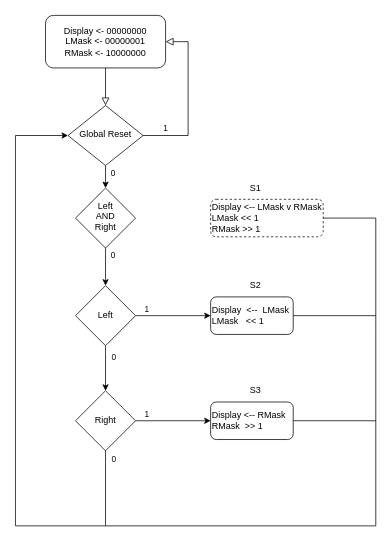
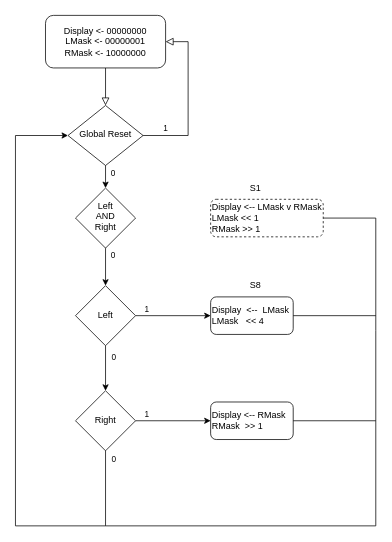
node "S2": label "S2" -> "S8"
node "Display <-- LMaskLMask << 1": label "Display <-- LMaskLMask << 1" -> "Display <-- LMaskLMask << 4"
node "S3": removed
